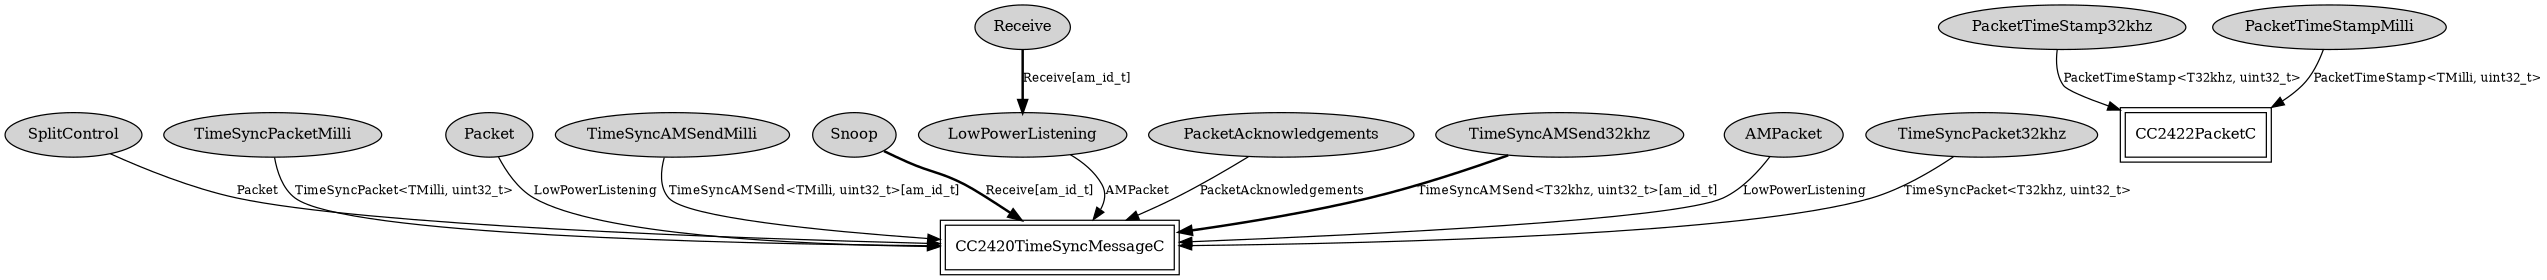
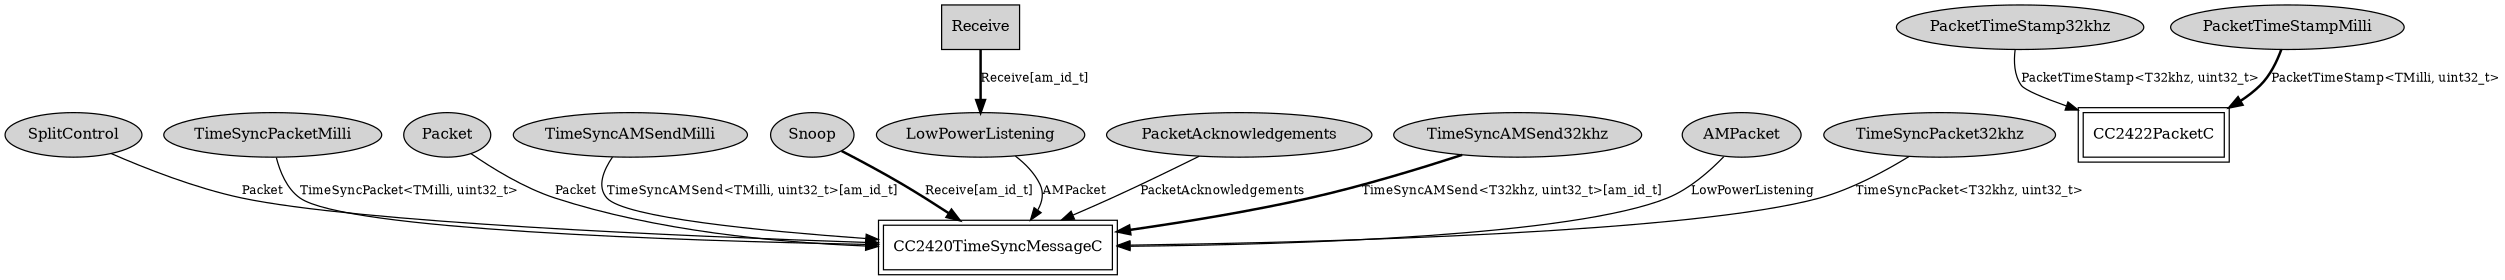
node "Receive": shape ellipse -> box
edge "PacketTimeStampMilli" -> "CC2422PacketC": style solid -> bold
edge "Packet" -> "CC2420TimeSyncMessageC": label "LowPowerListening" -> "Packet"
